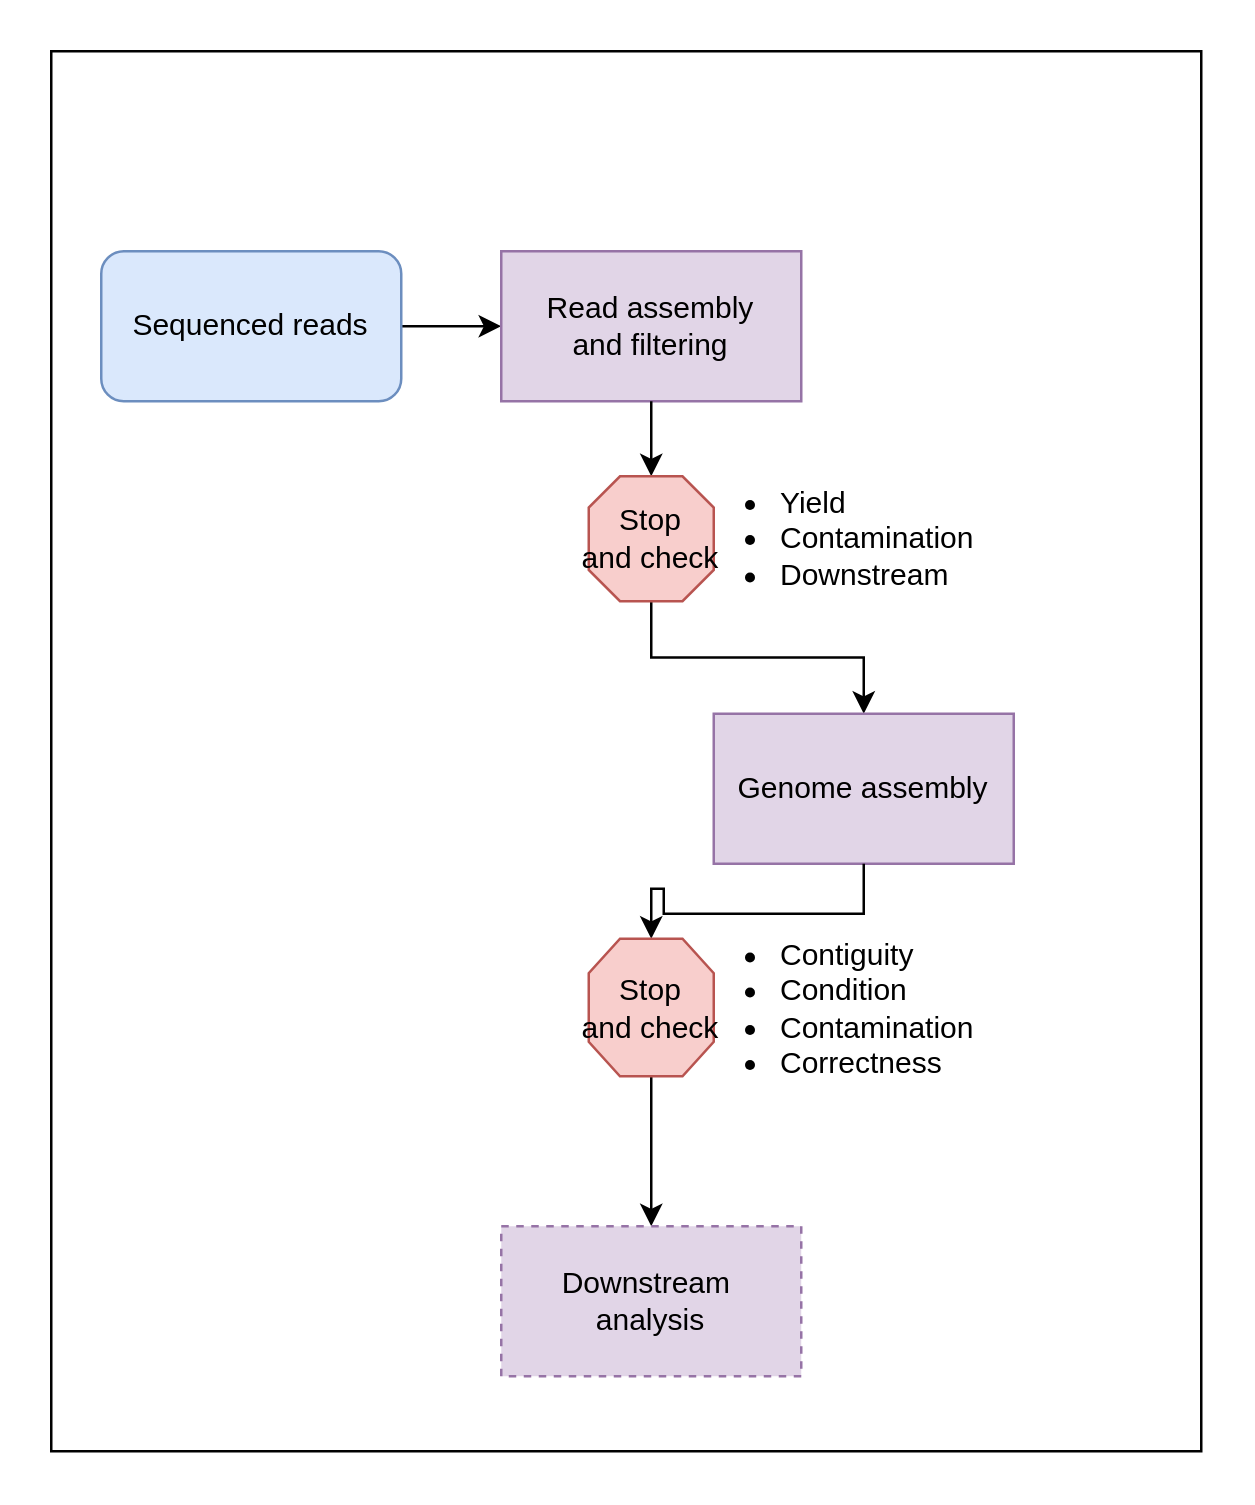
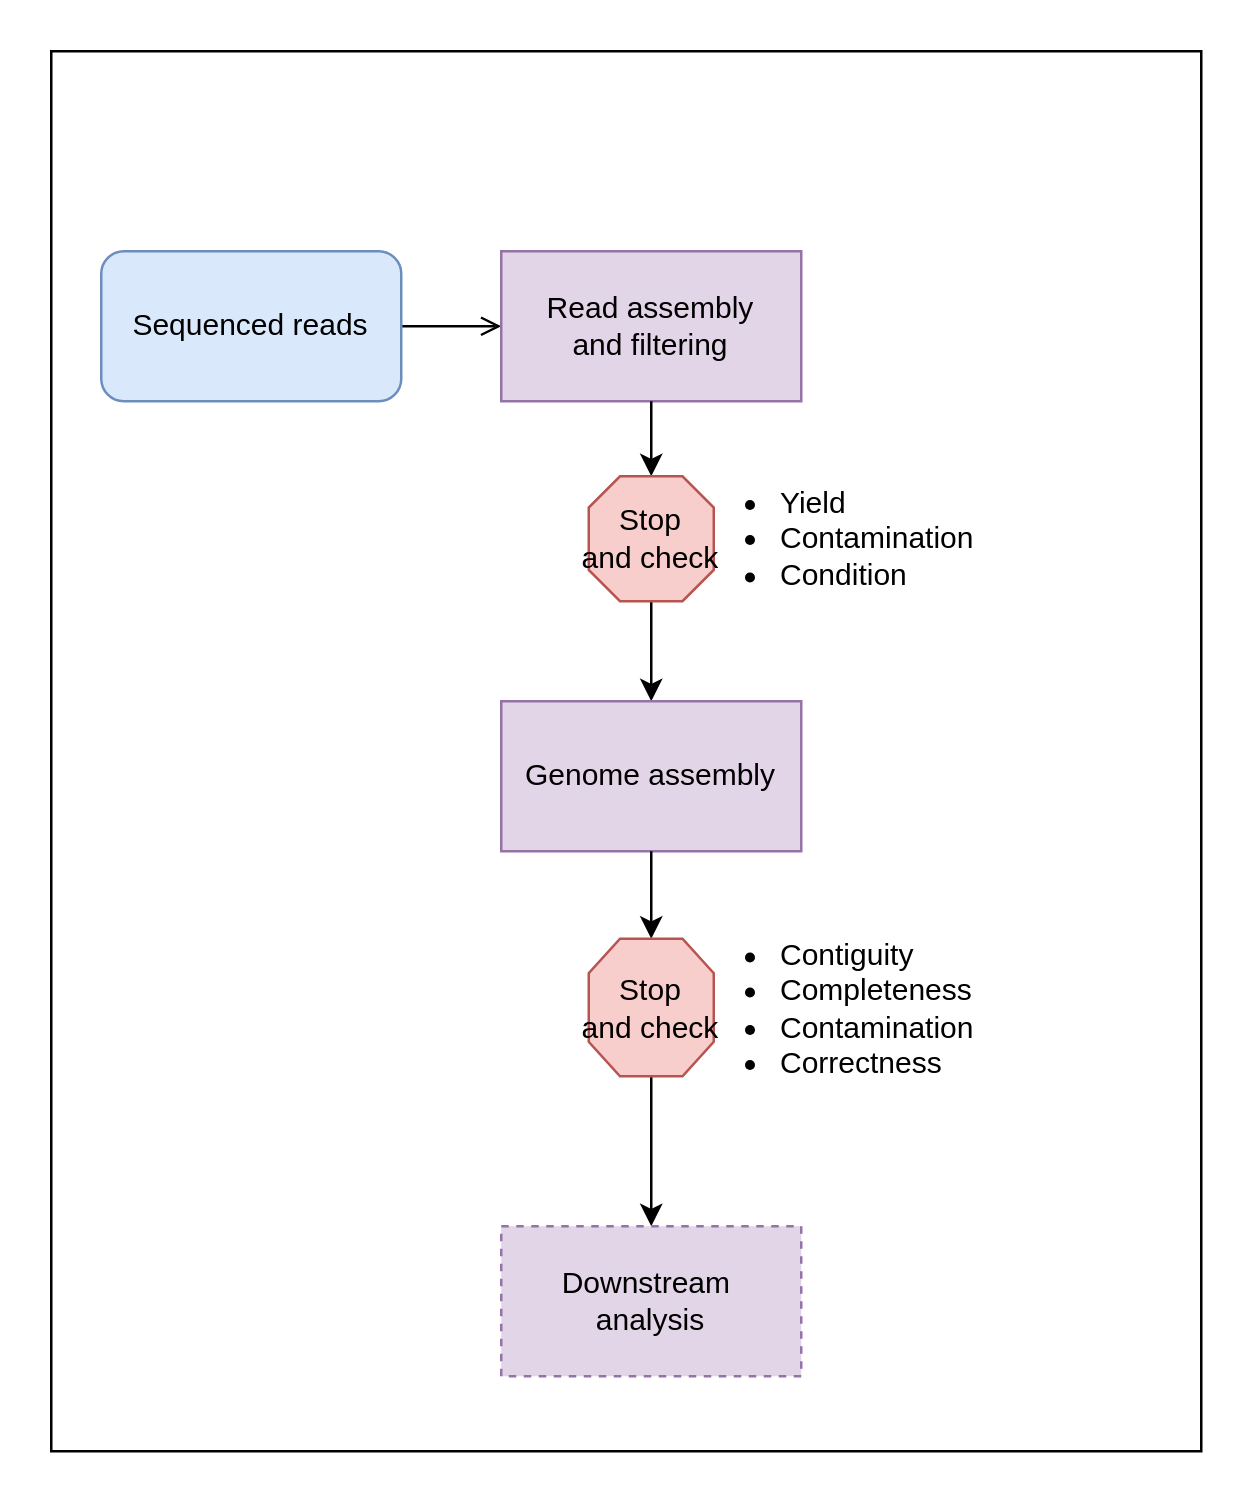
edge "Sequenced reads" -> "Read assembly and filtering": arrowhead classic -> open
node "Yield Contamination Downstream": label "Yield Contamination Downstream" -> "Yield Contamination Condition"
node "Genome assembly": moved (864, 789) -> (651, 776)
node "Contiguity Condition Contamination Correctness": label "Contiguity Condition Contamination Correctness" -> "Contiguity Completeness Contamination Correctness"
